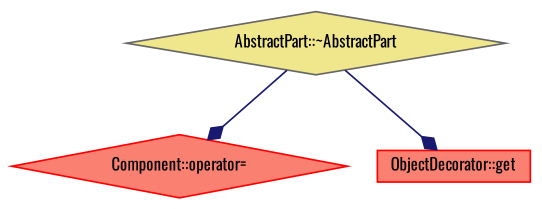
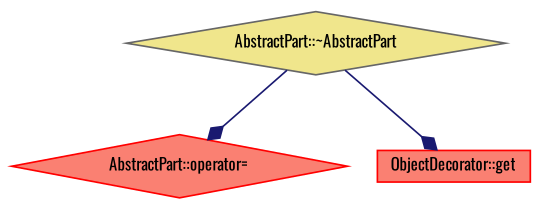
node "Component::operator=": label "Component::operator=" -> "AbstractPart::operator="
